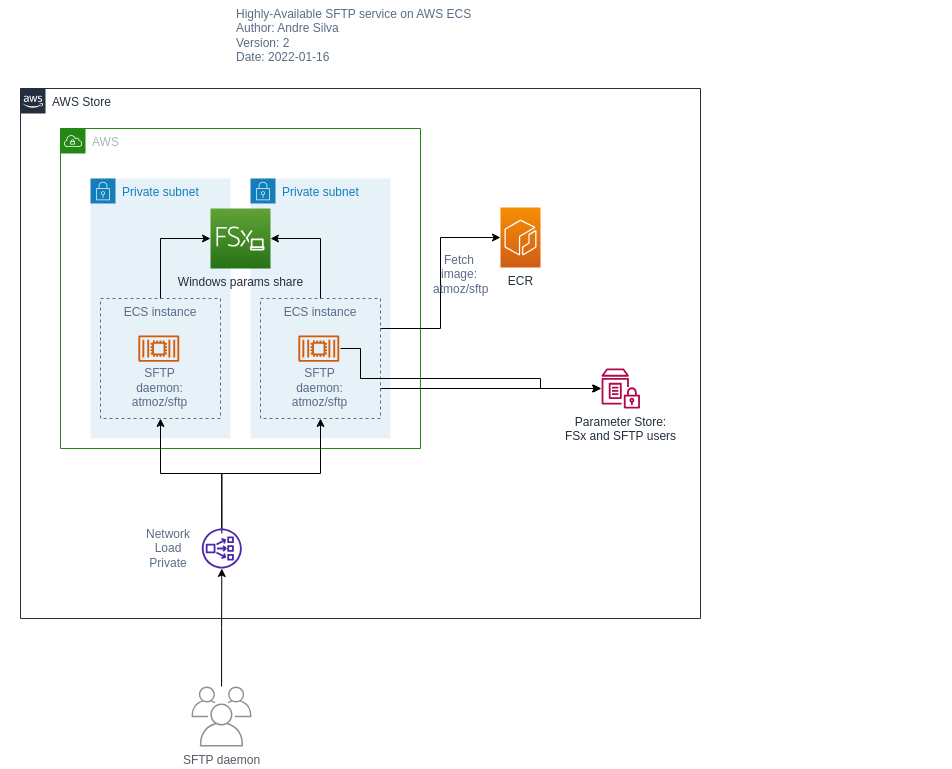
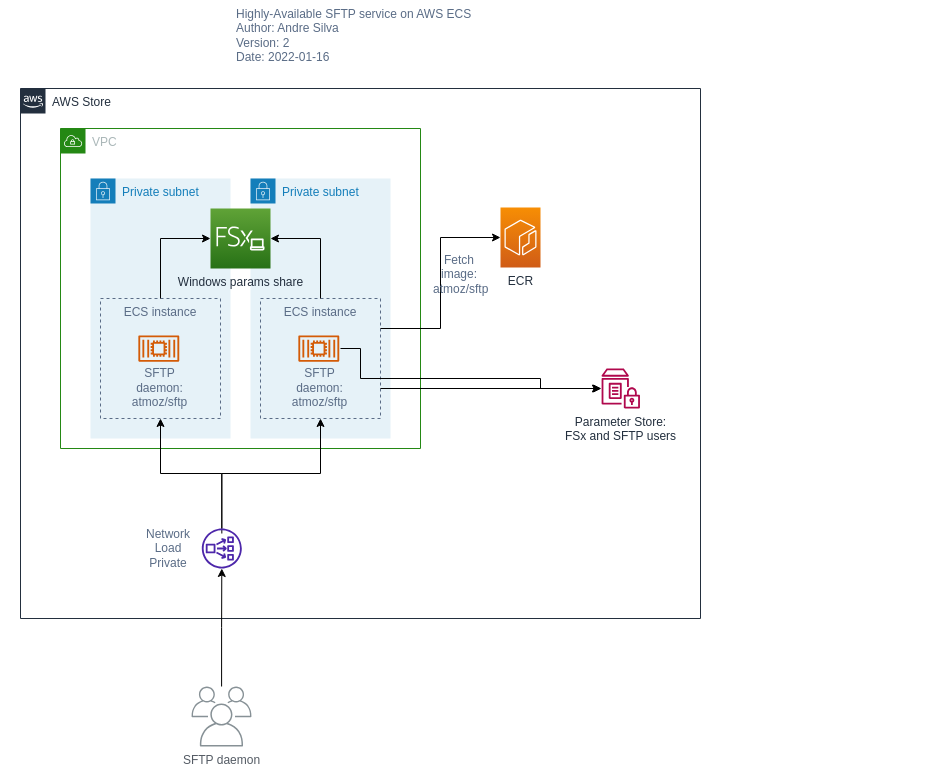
node "AWS": label "AWS" -> "VPC"
